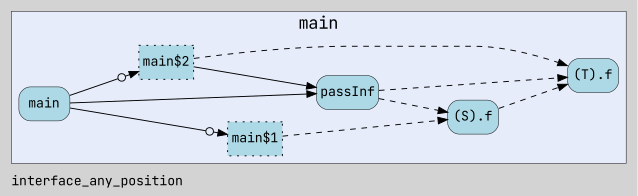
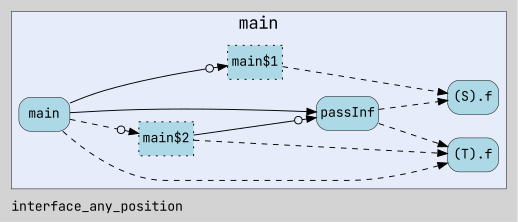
edge "main$2" -> "passInf": arrowhead normal -> normalnoneodot
edge "main" -> "main$2": style solid -> dashed
edge "(S).f" -> "(T).f": now "main" -> "(T).f"
